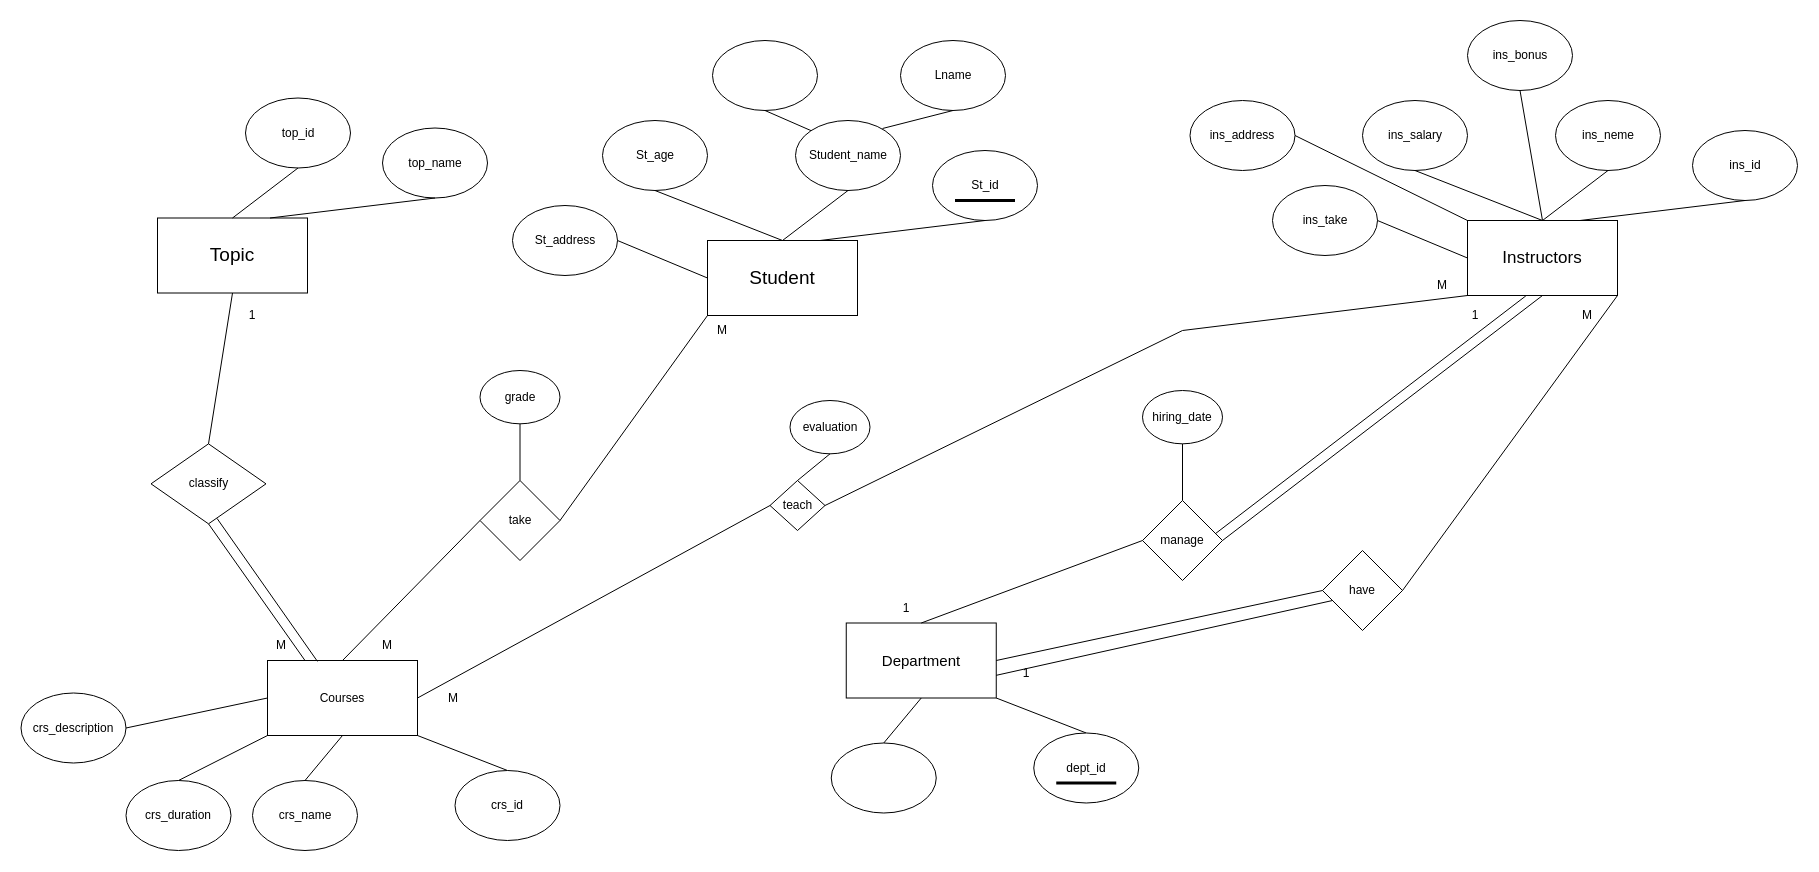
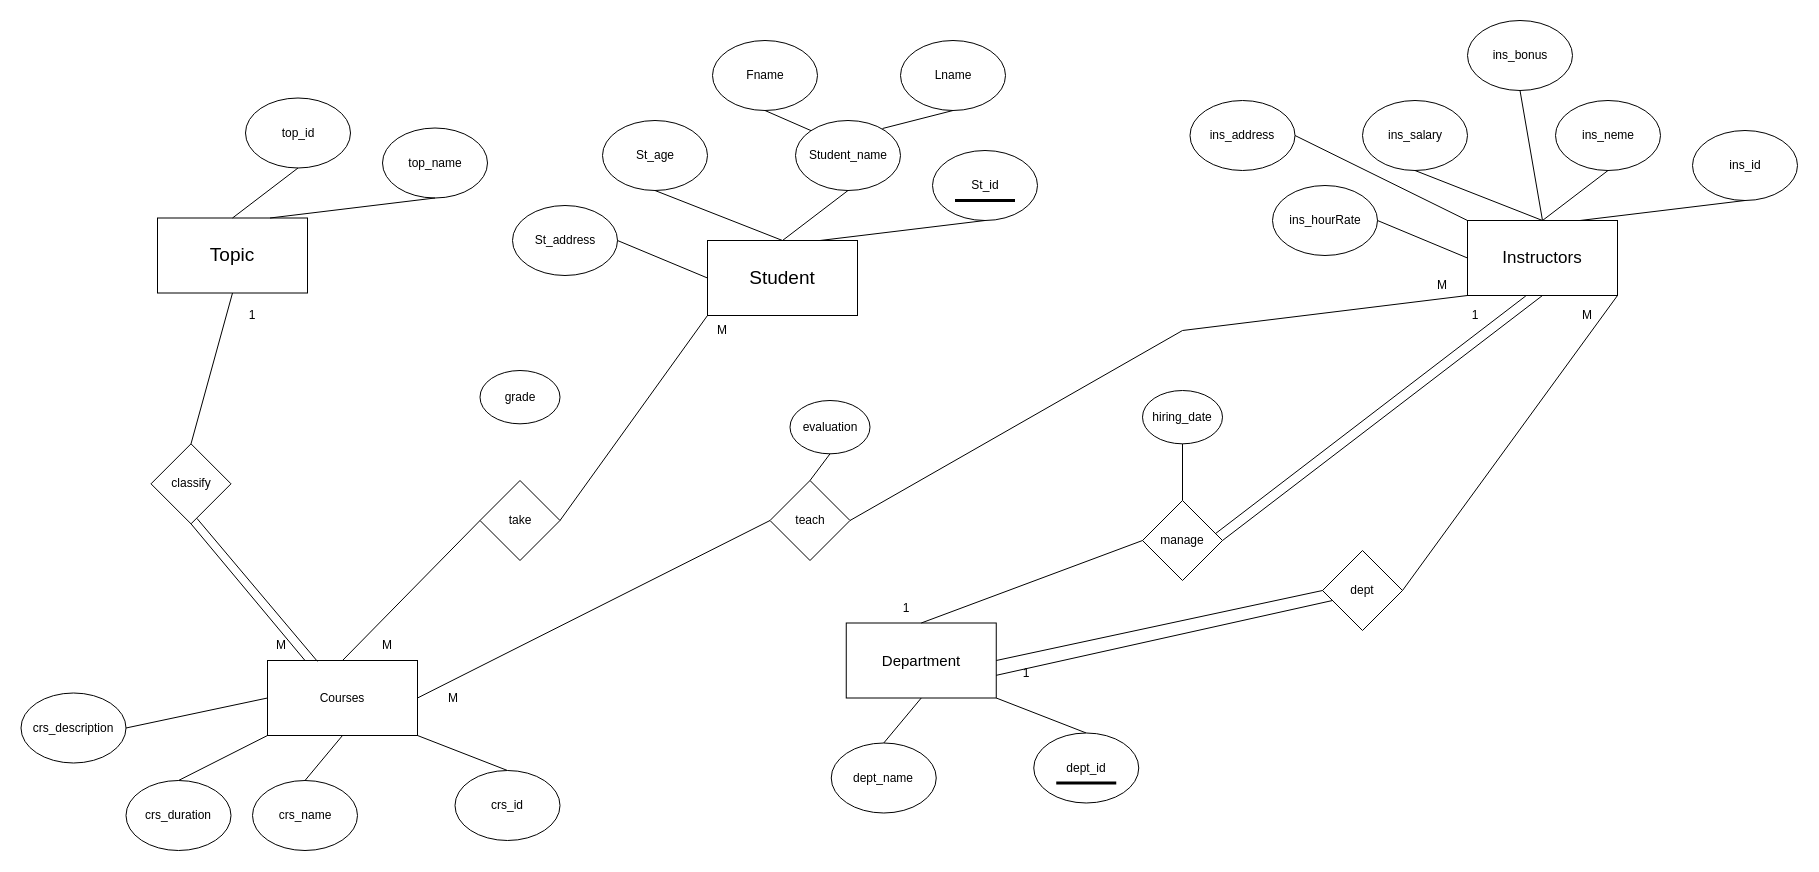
node "Fname": added
node "ins_take": label "ins_take" -> "ins_hourRate"
edge "grade" -- "take": removed
node "classify": size 115x80 -> 80x80
node "teach": size 55x50 -> 80x80
node "have": label "have" -> "dept"
node "dept_name": added
